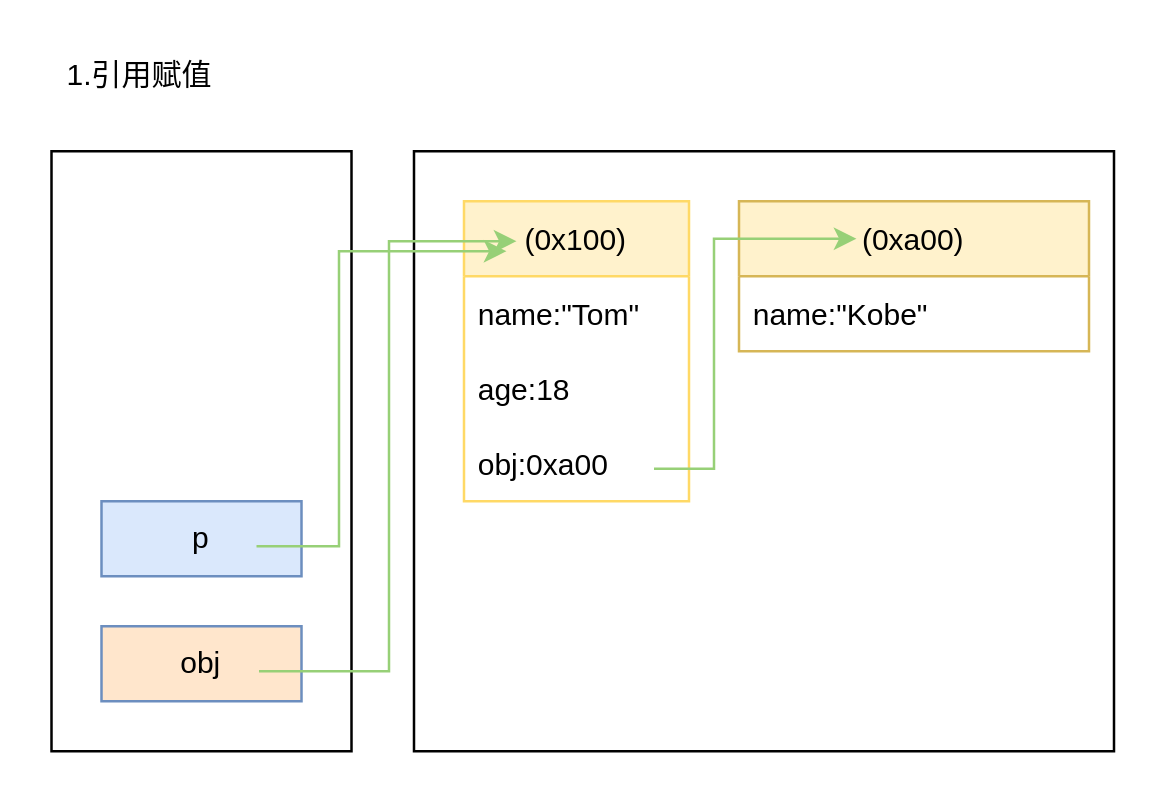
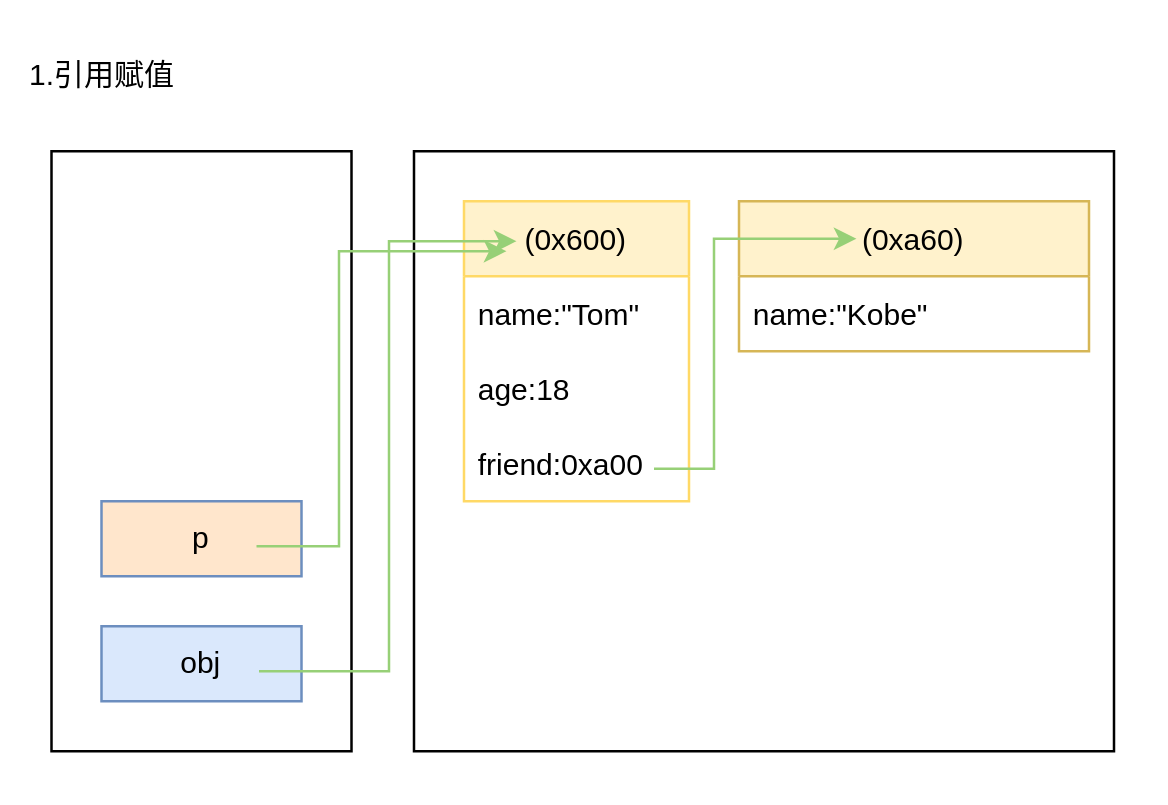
node "1.引用赋值": moved (139, 76) -> (101, 76)
node "(0x100)": label "(0x100)" -> "(0x600)"
node "(0xa00)": label "(0xa00)" -> "(0xa60)"
node "obj:0xa00": label "obj:0xa00" -> "friend:0xa00"
node "p": fillcolor #dae8fc -> #ffe6cc
node "obj": fillcolor #ffe6cc -> #dae8fc
